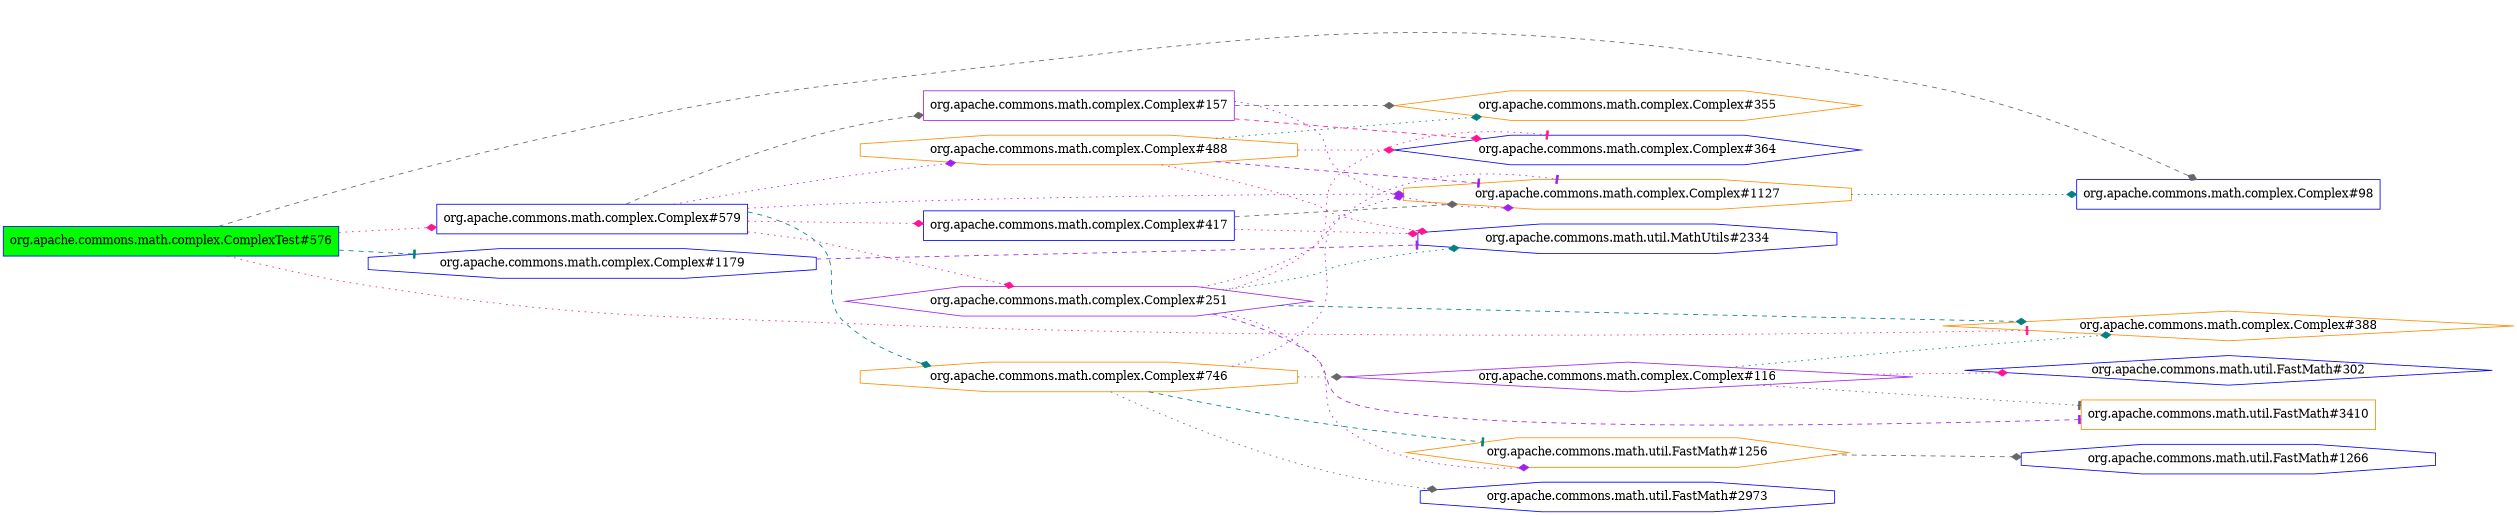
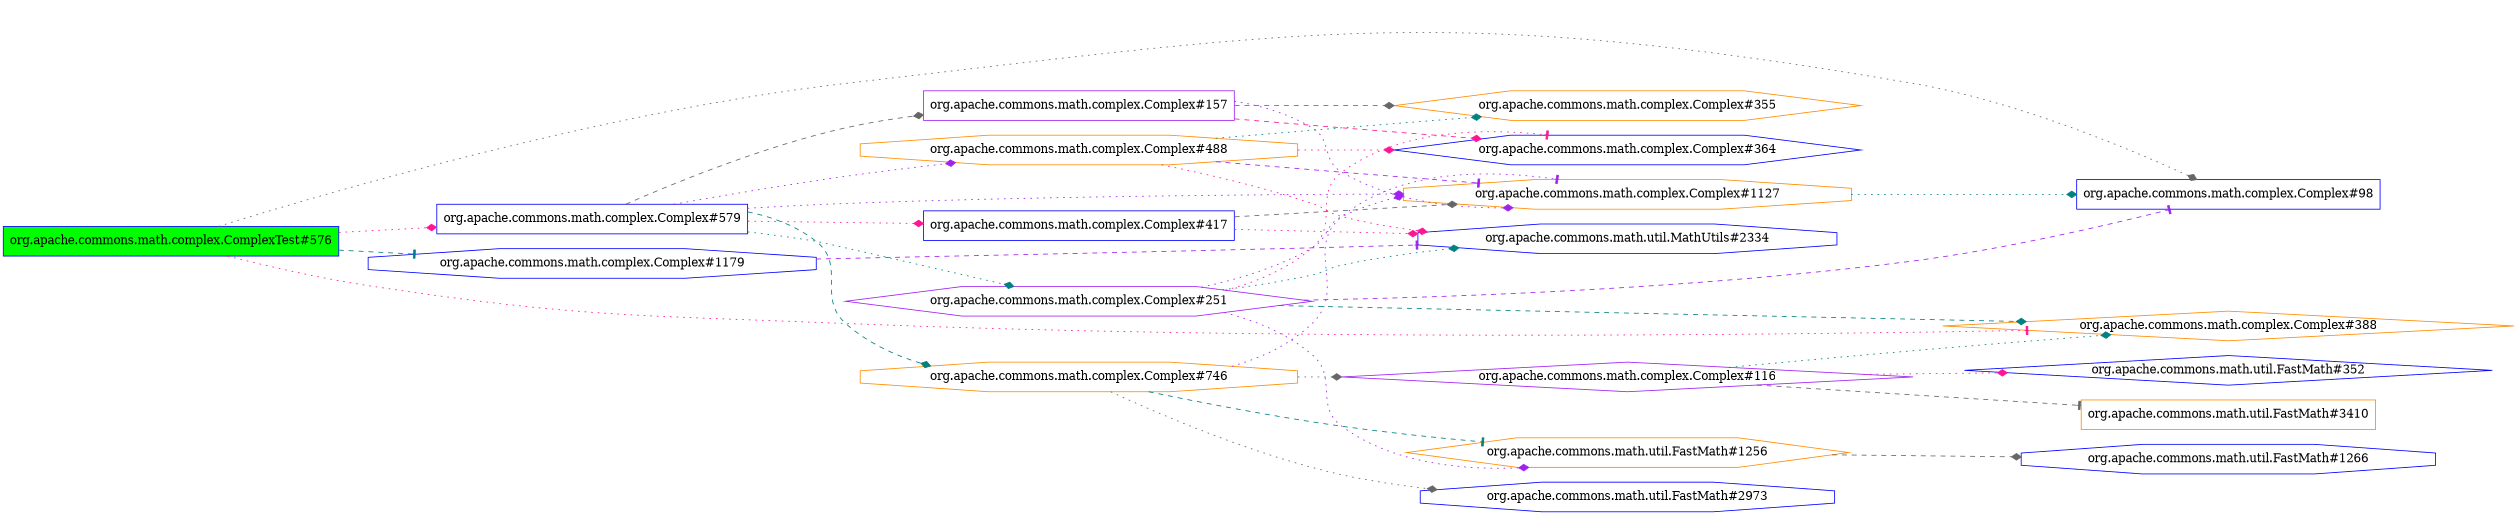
edge "org.apache.commons.math.complex.ComplexTest#576" -> "org.apache.commons.math.complex.Complex#98": style dashed -> dotted
edge "org.apache.commons.math.complex.Complex#579" -> "org.apache.commons.math.complex.Complex#251": color deeppink -> teal
node "org.apache.commons.math.util.FastMath#302": label "org.apache.commons.math.util.FastMath#302" -> "org.apache.commons.math.util.FastMath#352"
edge "org.apache.commons.math.complex.Complex#116" -> "org.apache.commons.math.util.FastMath#3410": style dotted -> dashed
edge "org.apache.commons.math.complex.Complex#251" -> "org.apache.commons.math.util.FastMath#3410": now "org.apache.commons.math.complex.Complex#251" -> "org.apache.commons.math.complex.Complex#98"
